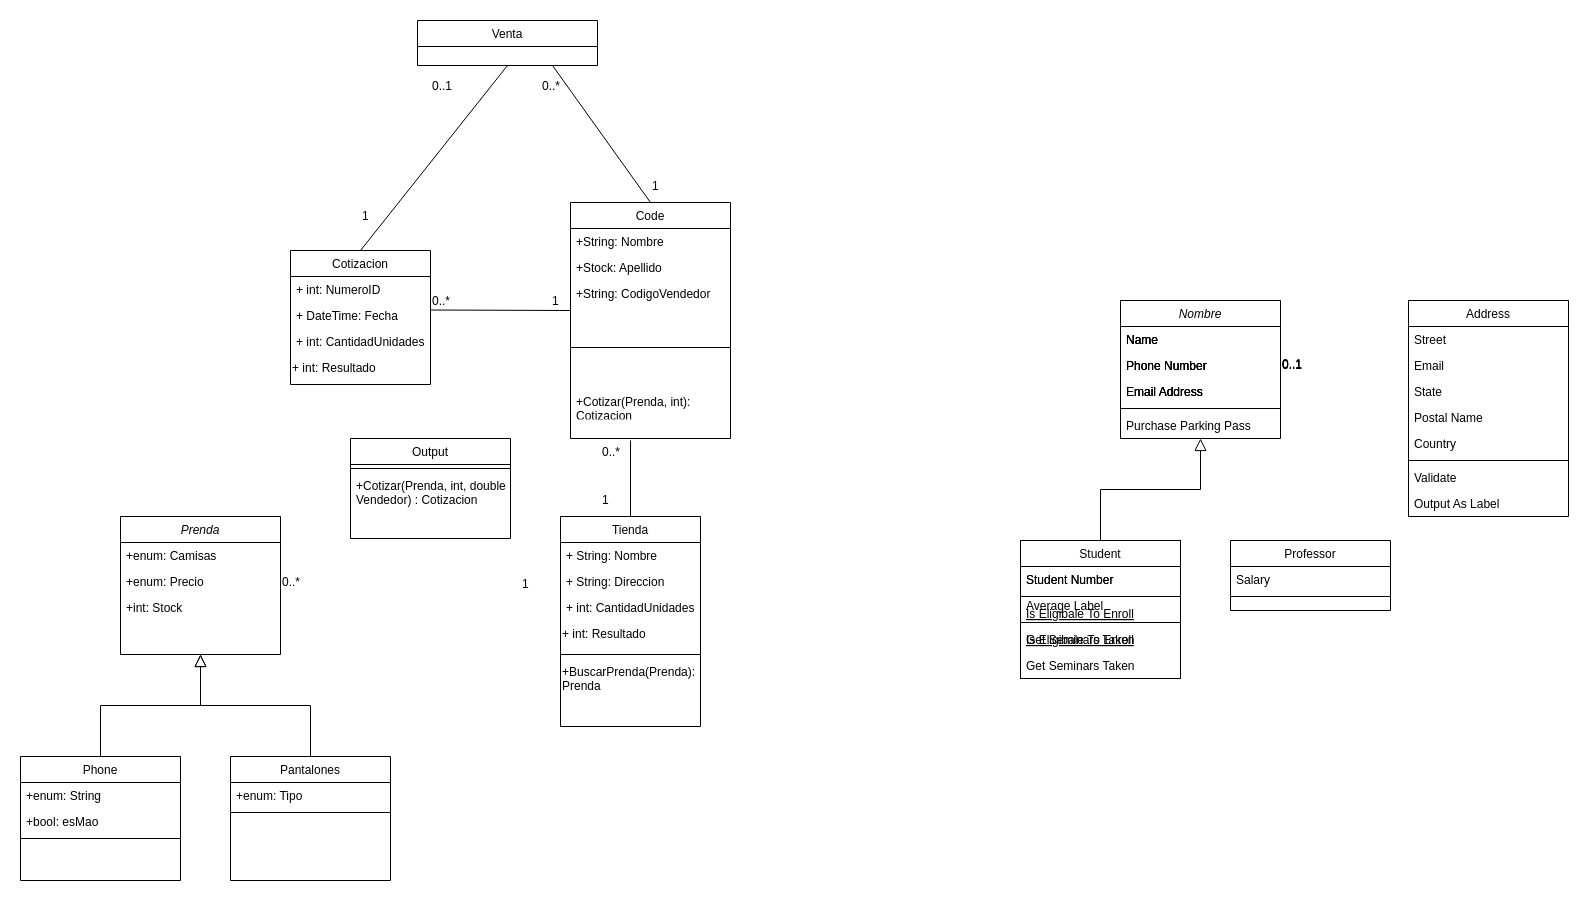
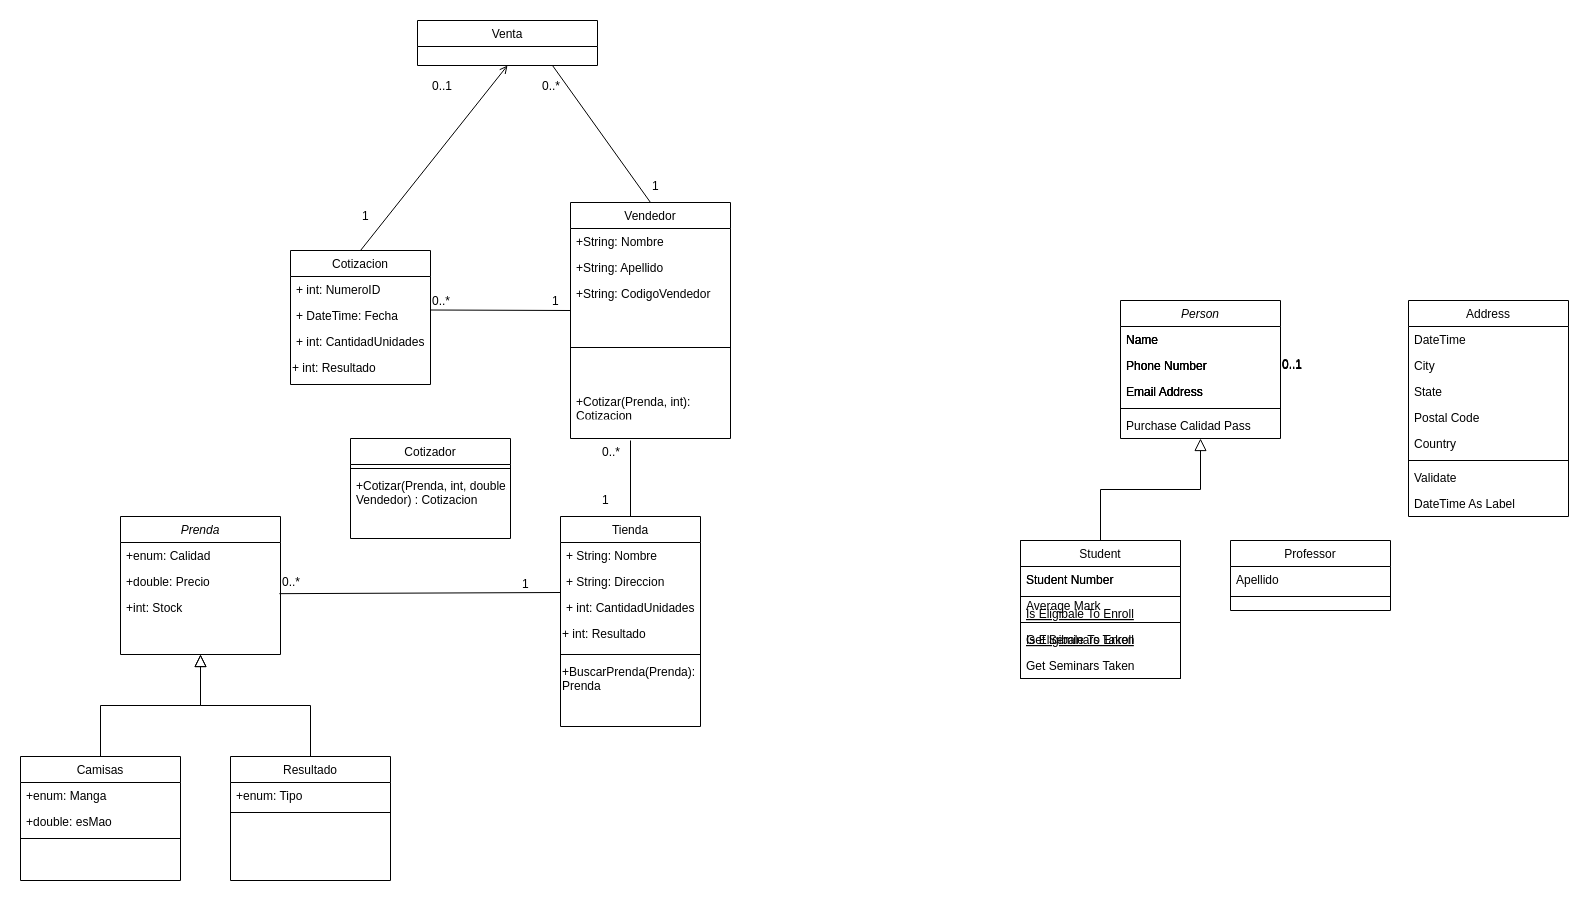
edge "Venta" -- "Cotizacion": arrowhead none -> open
node "Code": label "Code" -> "Vendedor"
node "+Stock: Apellido": label "+Stock: Apellido" -> "+String: Apellido"
node "Nombre": label "Nombre" -> "Person"
node "Street": label "Street" -> "DateTime"
node "Email": label "Email" -> "City"
node "Postal Name": label "Postal Name" -> "Postal Code"
node "Purchase Parking Pass": label "Purchase Parking Pass" -> "Purchase Calidad Pass"
node "Output": label "Output" -> "Cotizador"
node "Output As Label": label "Output As Label" -> "DateTime As Label"
node "+enum: Camisas": label "+enum: Camisas" -> "+enum: Calidad"
node "Salary": label "Salary" -> "Apellido"
node "+enum: Precio": label "+enum: Precio" -> "+double: Precio"
edge "+ String: Direccion" -- "+int: Stock": added
node "Average Label": label "Average Label" -> "Average Mark"
node "Phone": label "Phone" -> "Camisas"
node "Pantalones": label "Pantalones" -> "Resultado"
node "+enum: String": label "+enum: String" -> "+enum: Manga"
node "+bool: esMao": label "+bool: esMao" -> "+double: esMao"
